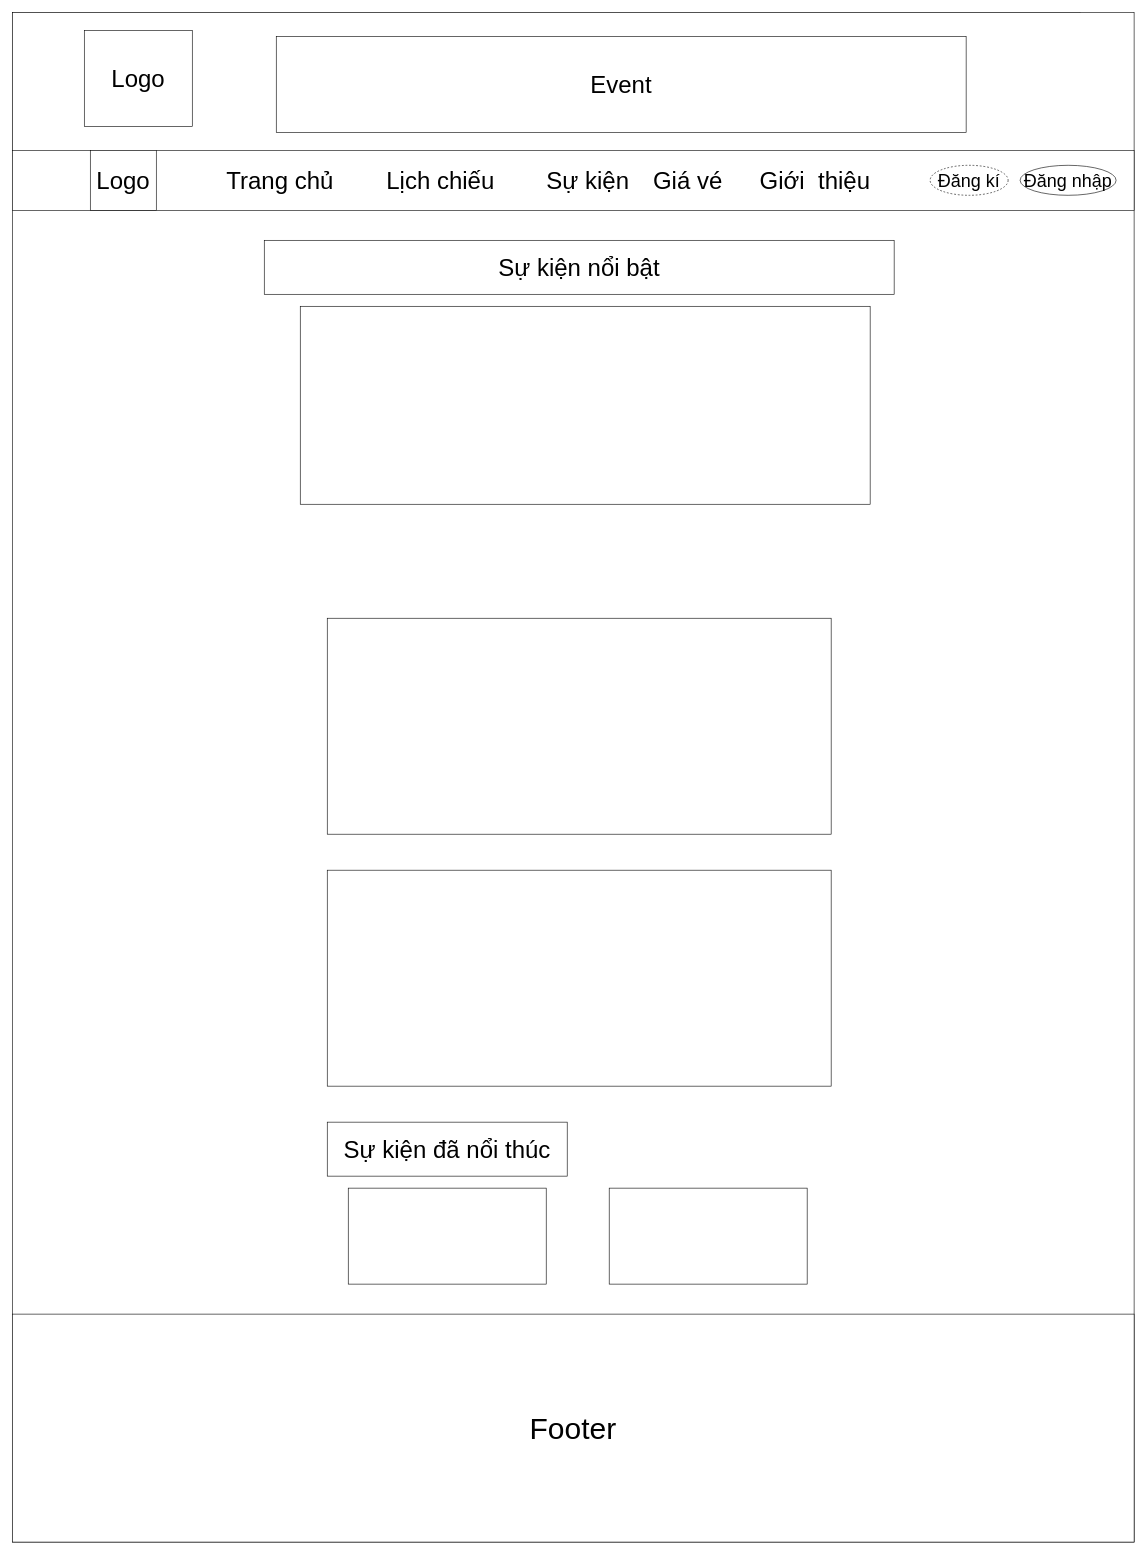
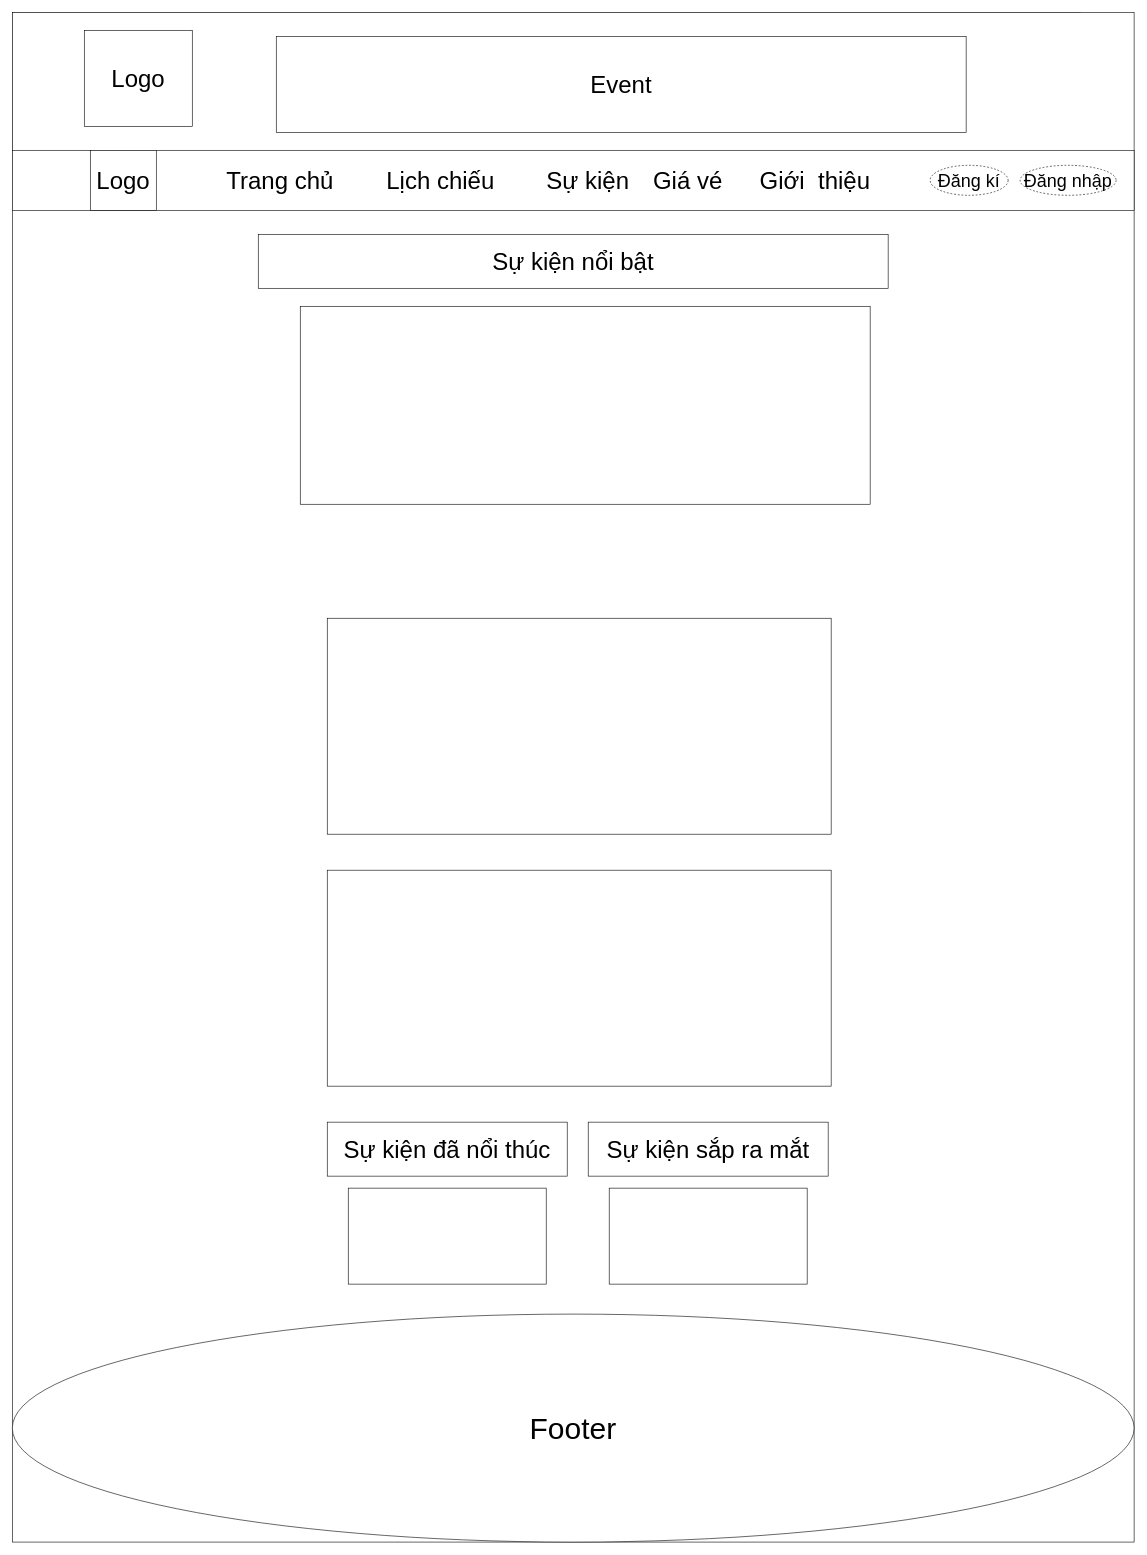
node "Đăng nhập": style solid -> dashed
node "Sự kiện nổi bật": moved (579, 267) -> (573, 261)
node "Sự kiện sắp ra mắt": added
node "Footer": shape rectangle -> ellipse
